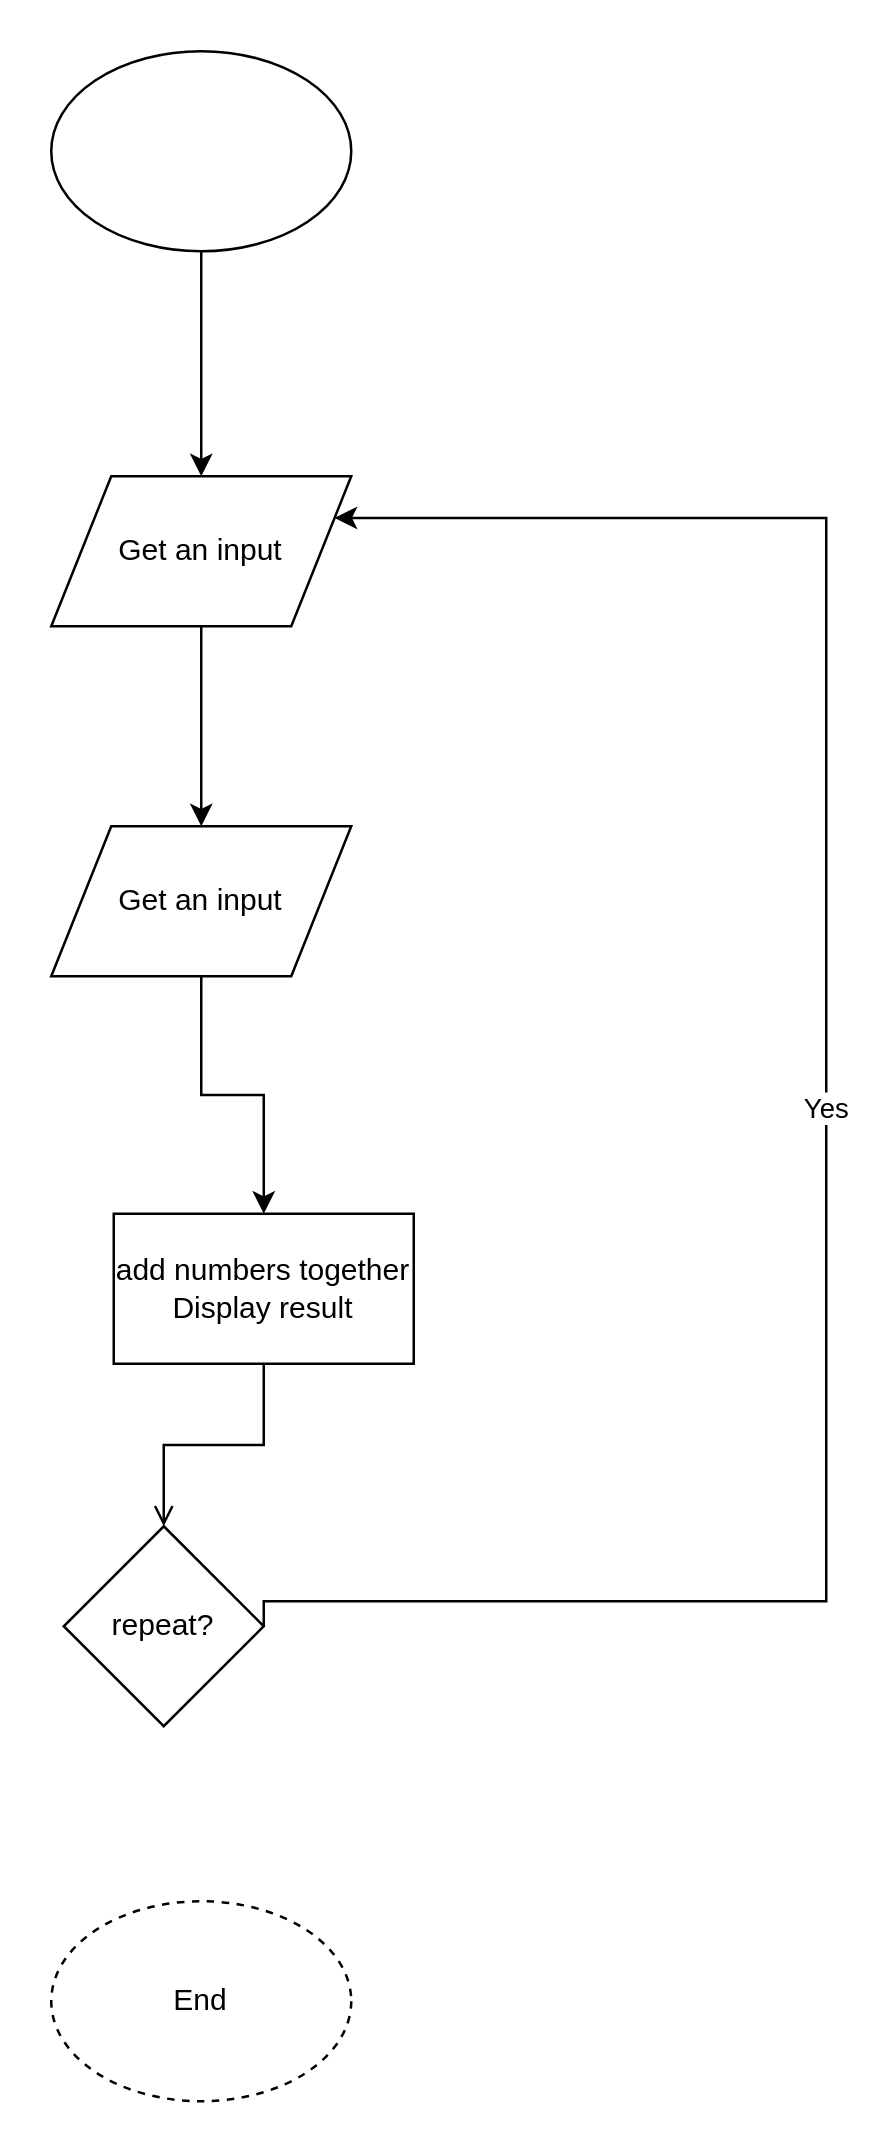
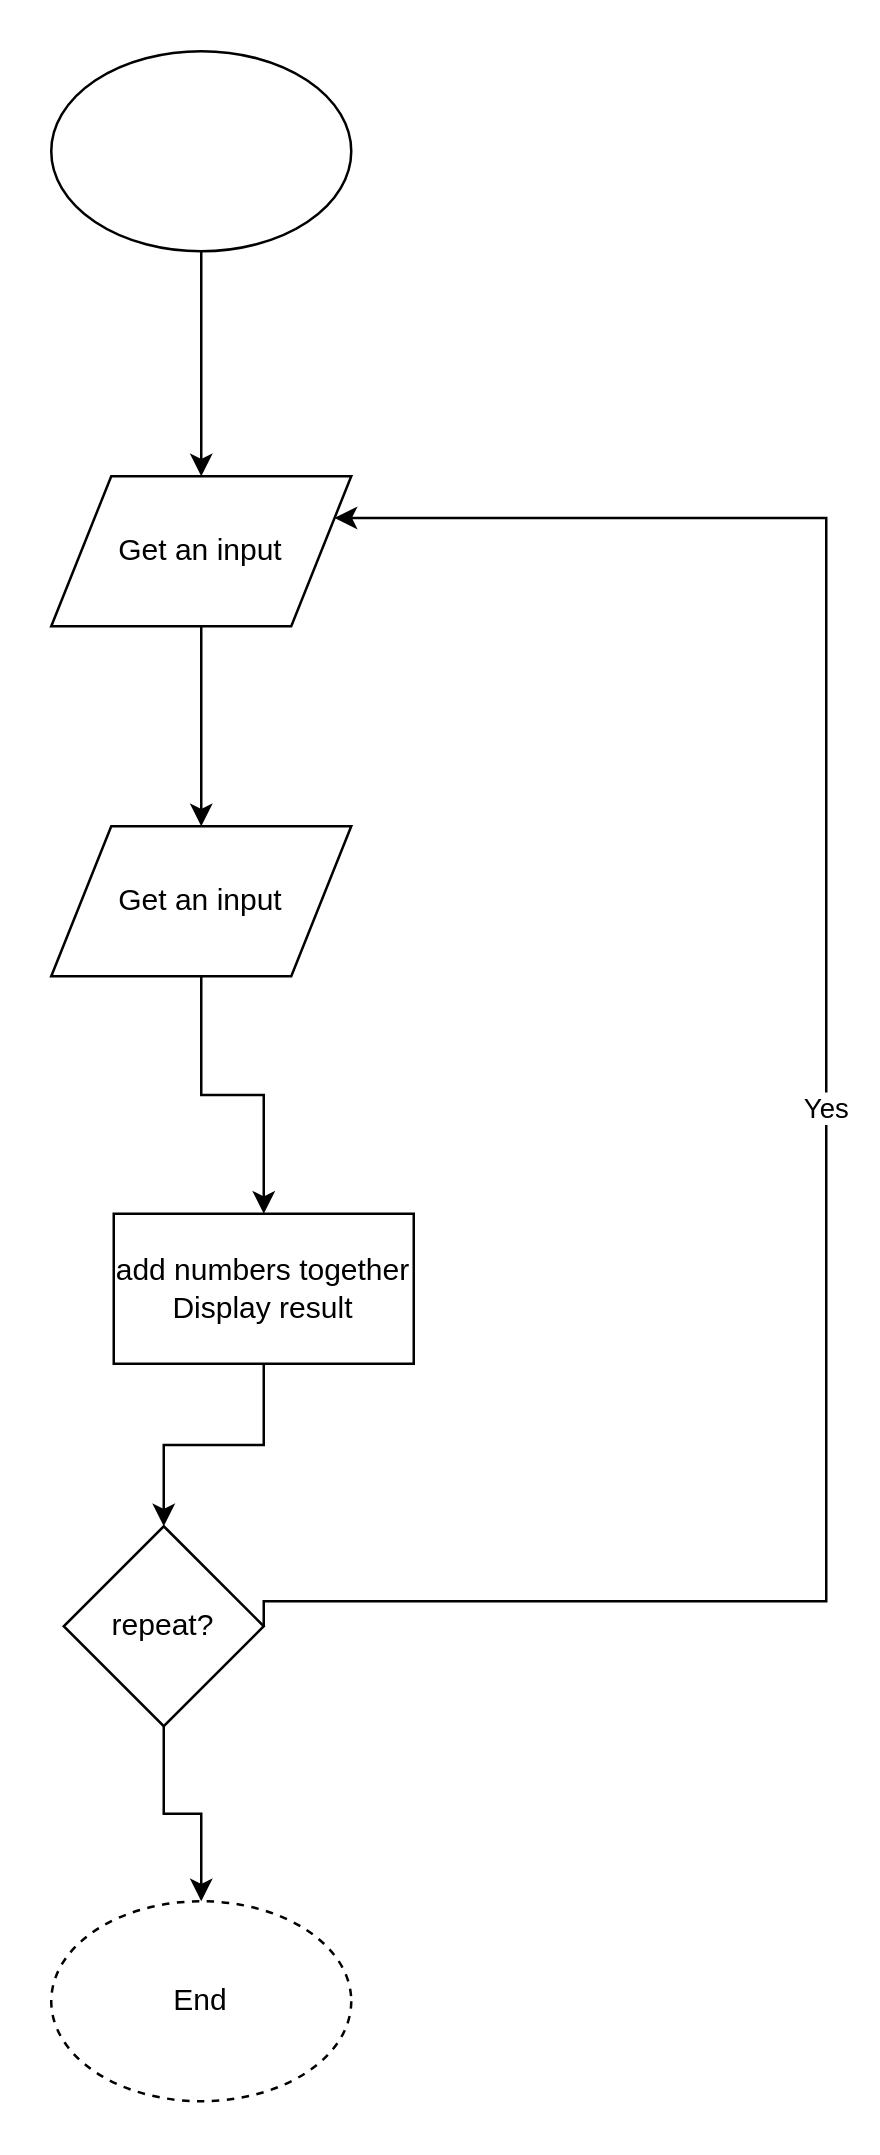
edge "add numbers together Display result" -> "repeat?": arrowhead open -> classic
edge "repeat?" -> "End": added
